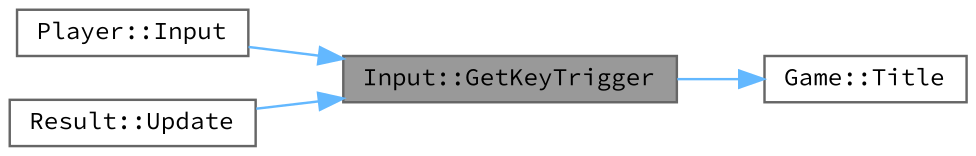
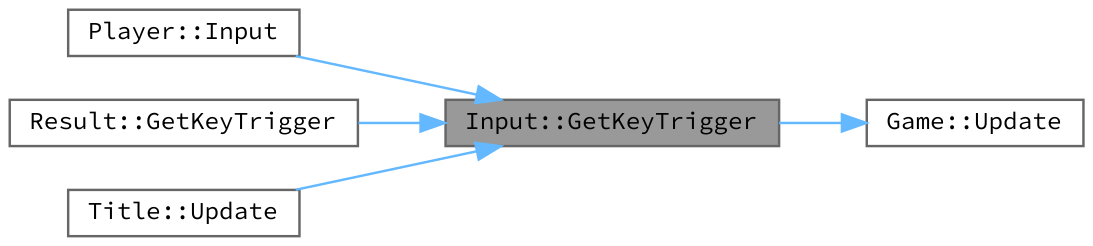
node "Game::Title": label "Game::Title" -> "Game::Update"
node "Result::Update": label "Result::Update" -> "Result::GetKeyTrigger"
node "Title::Update": added
